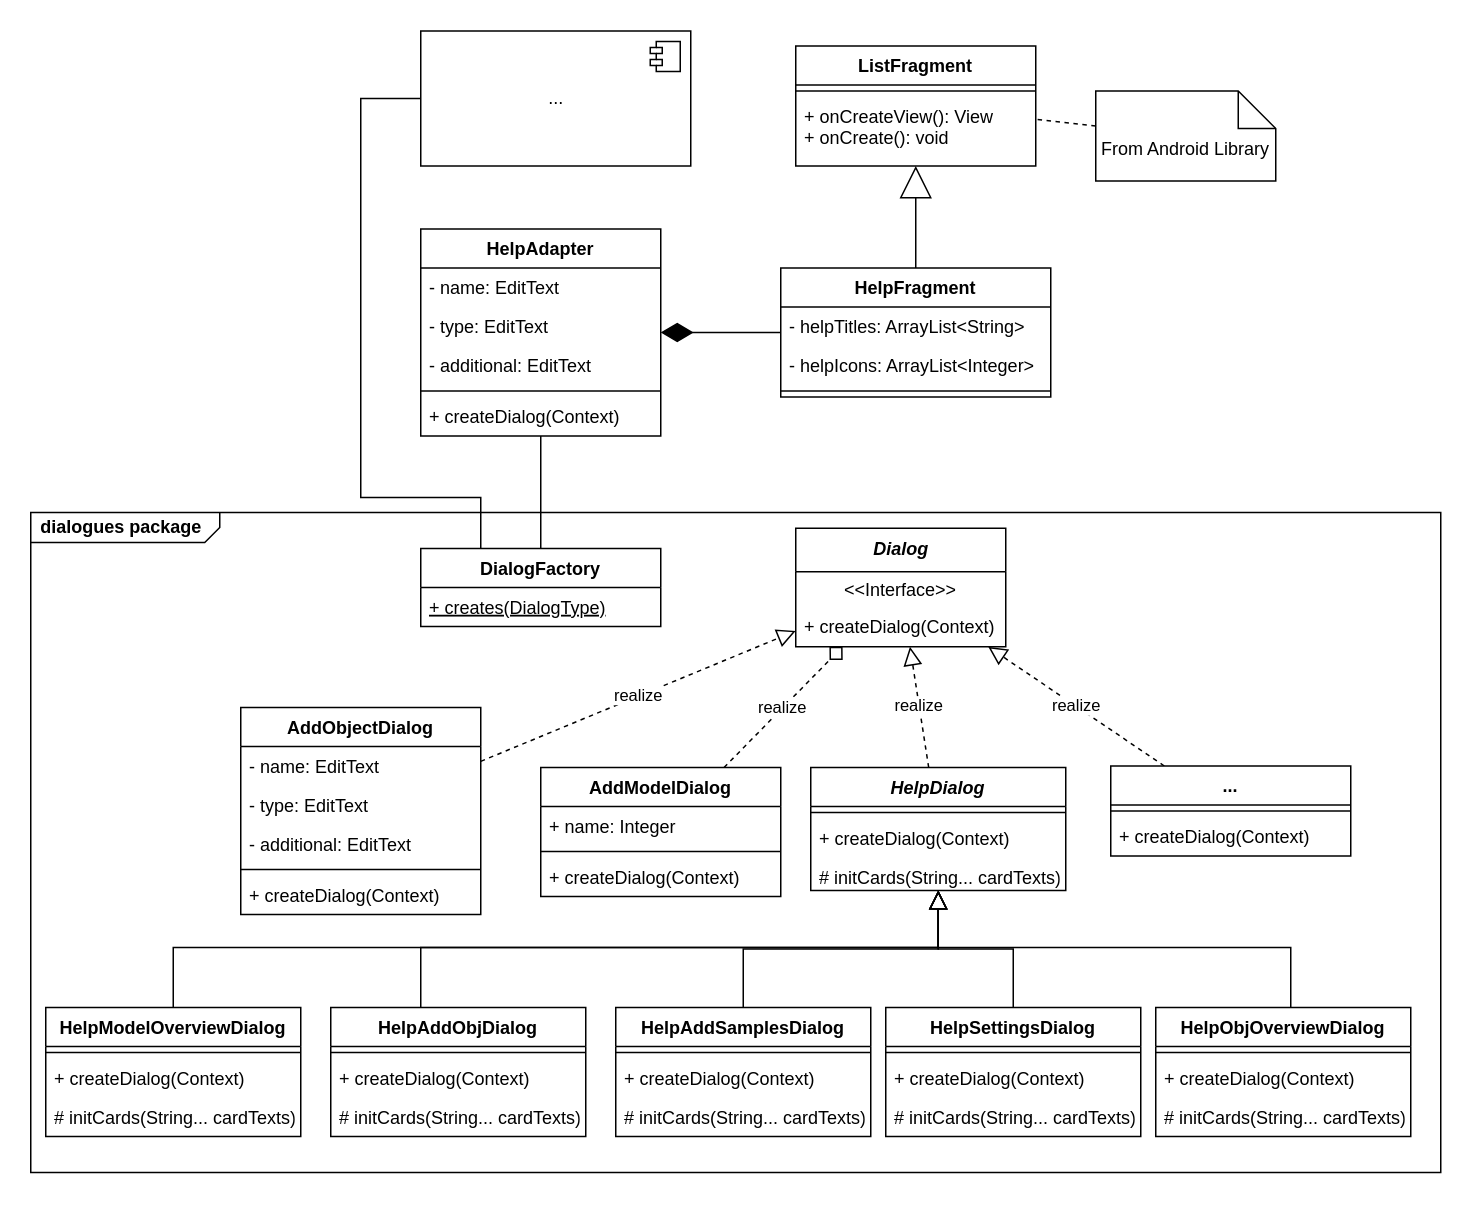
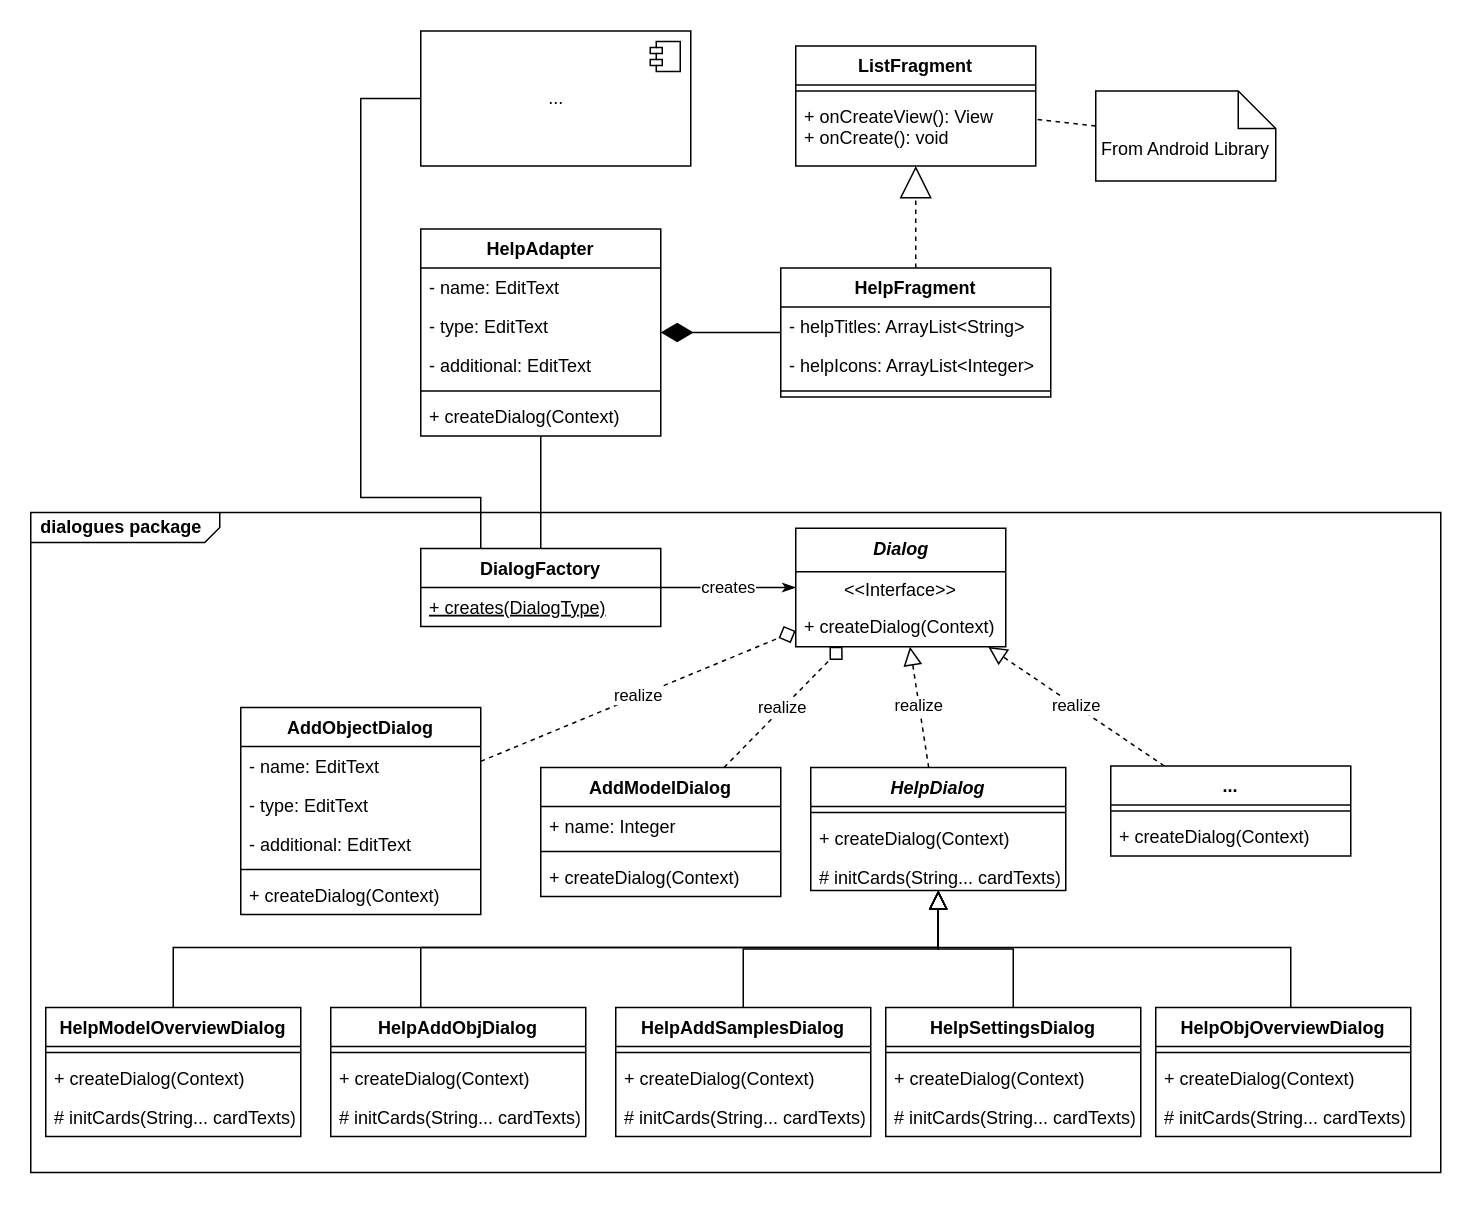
edge "HelpFragment" -> "ListFragment": style solid -> dashed
edge "DialogFactory" -> "Dialog": added, label "creates"
edge "AddObjectDialog" -> "Dialog": arrowhead block -> diamond
